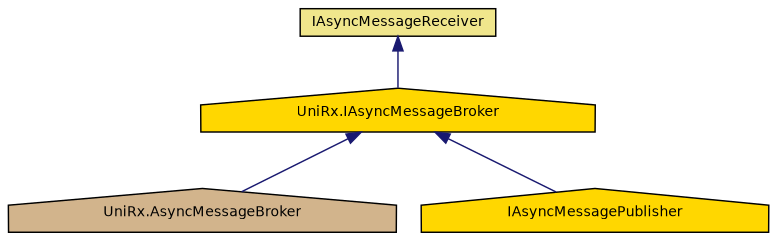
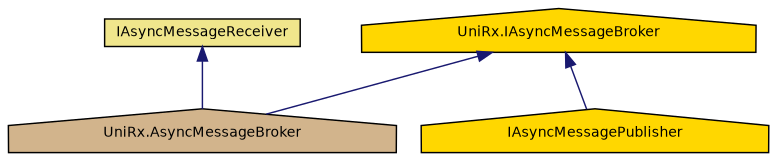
edge "UniRx.IAsyncMessageBroker" -> "IAsyncMessageReceiver": now "UniRx.AsyncMessageBroker" -> "IAsyncMessageReceiver"
